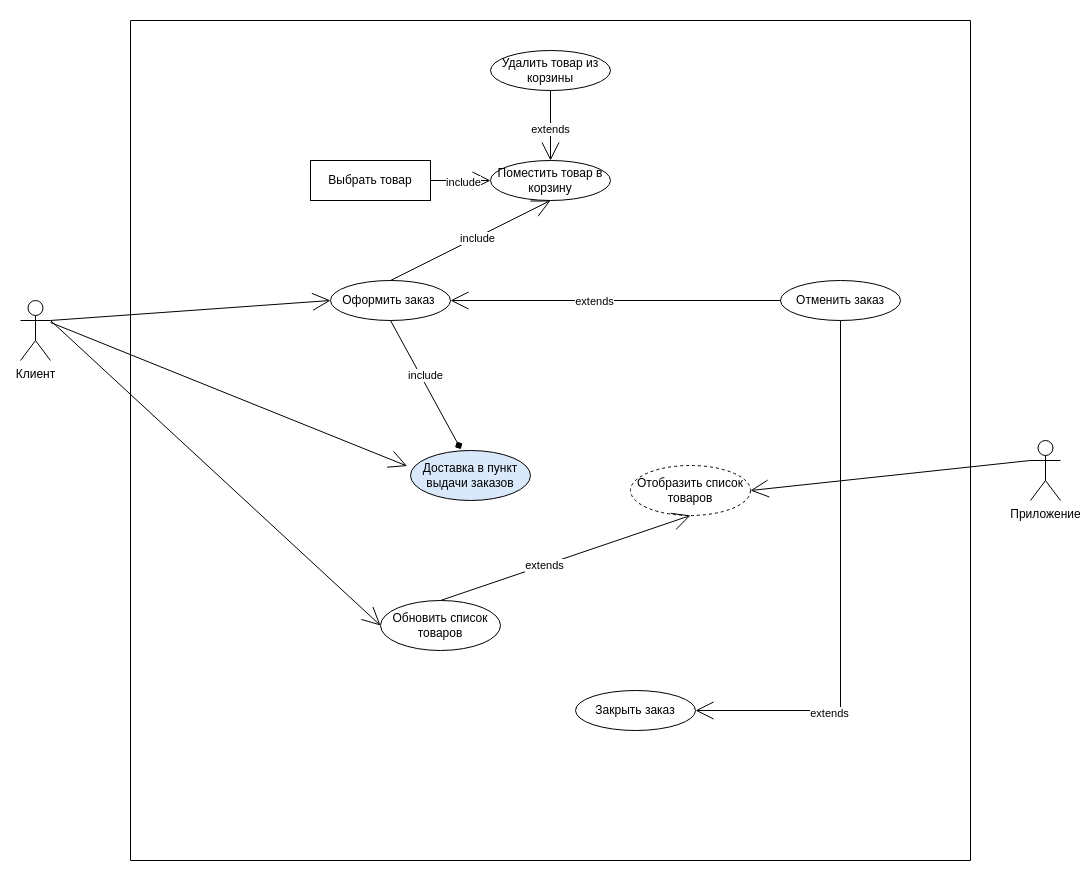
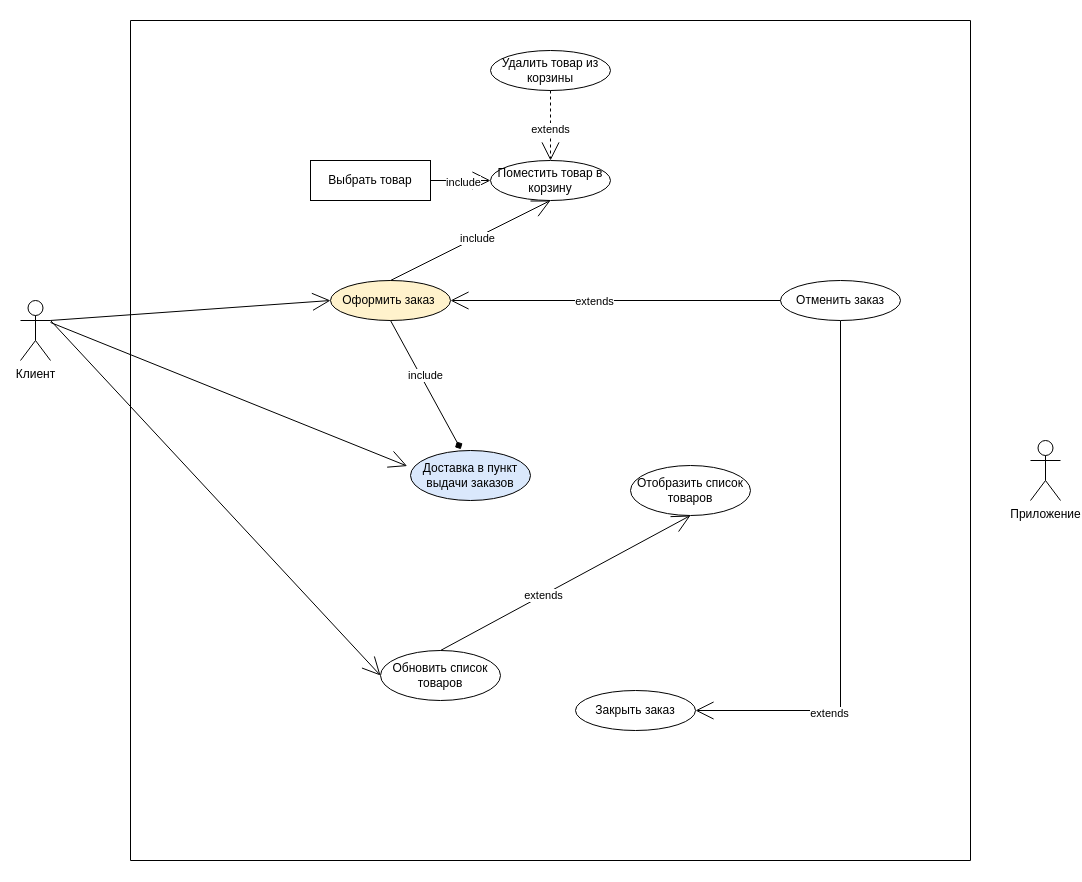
edge "Удалить товар из корзины" -> "Поместить товар в корзину": style solid -> dashed
node "Оформить заказ": fillcolor #ffffff -> #fff2cc
edge "Приложение" -> "Отобразить список товаров": removed
node "Отобразить список товаров": style dashed -> solid
node "Обновить список товаров": moved (441, 626) -> (441, 676)
